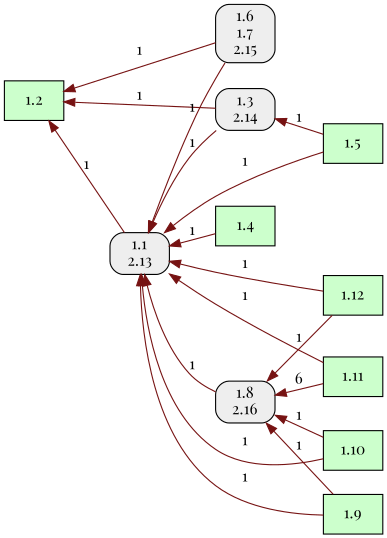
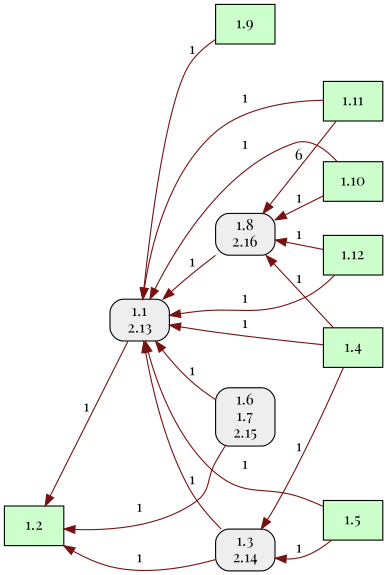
edge "1.4" -> "1.3 2.14": added, label "1"
edge "1.9" -> "1.8 2.16": now "1.4" -> "1.8 2.16"
